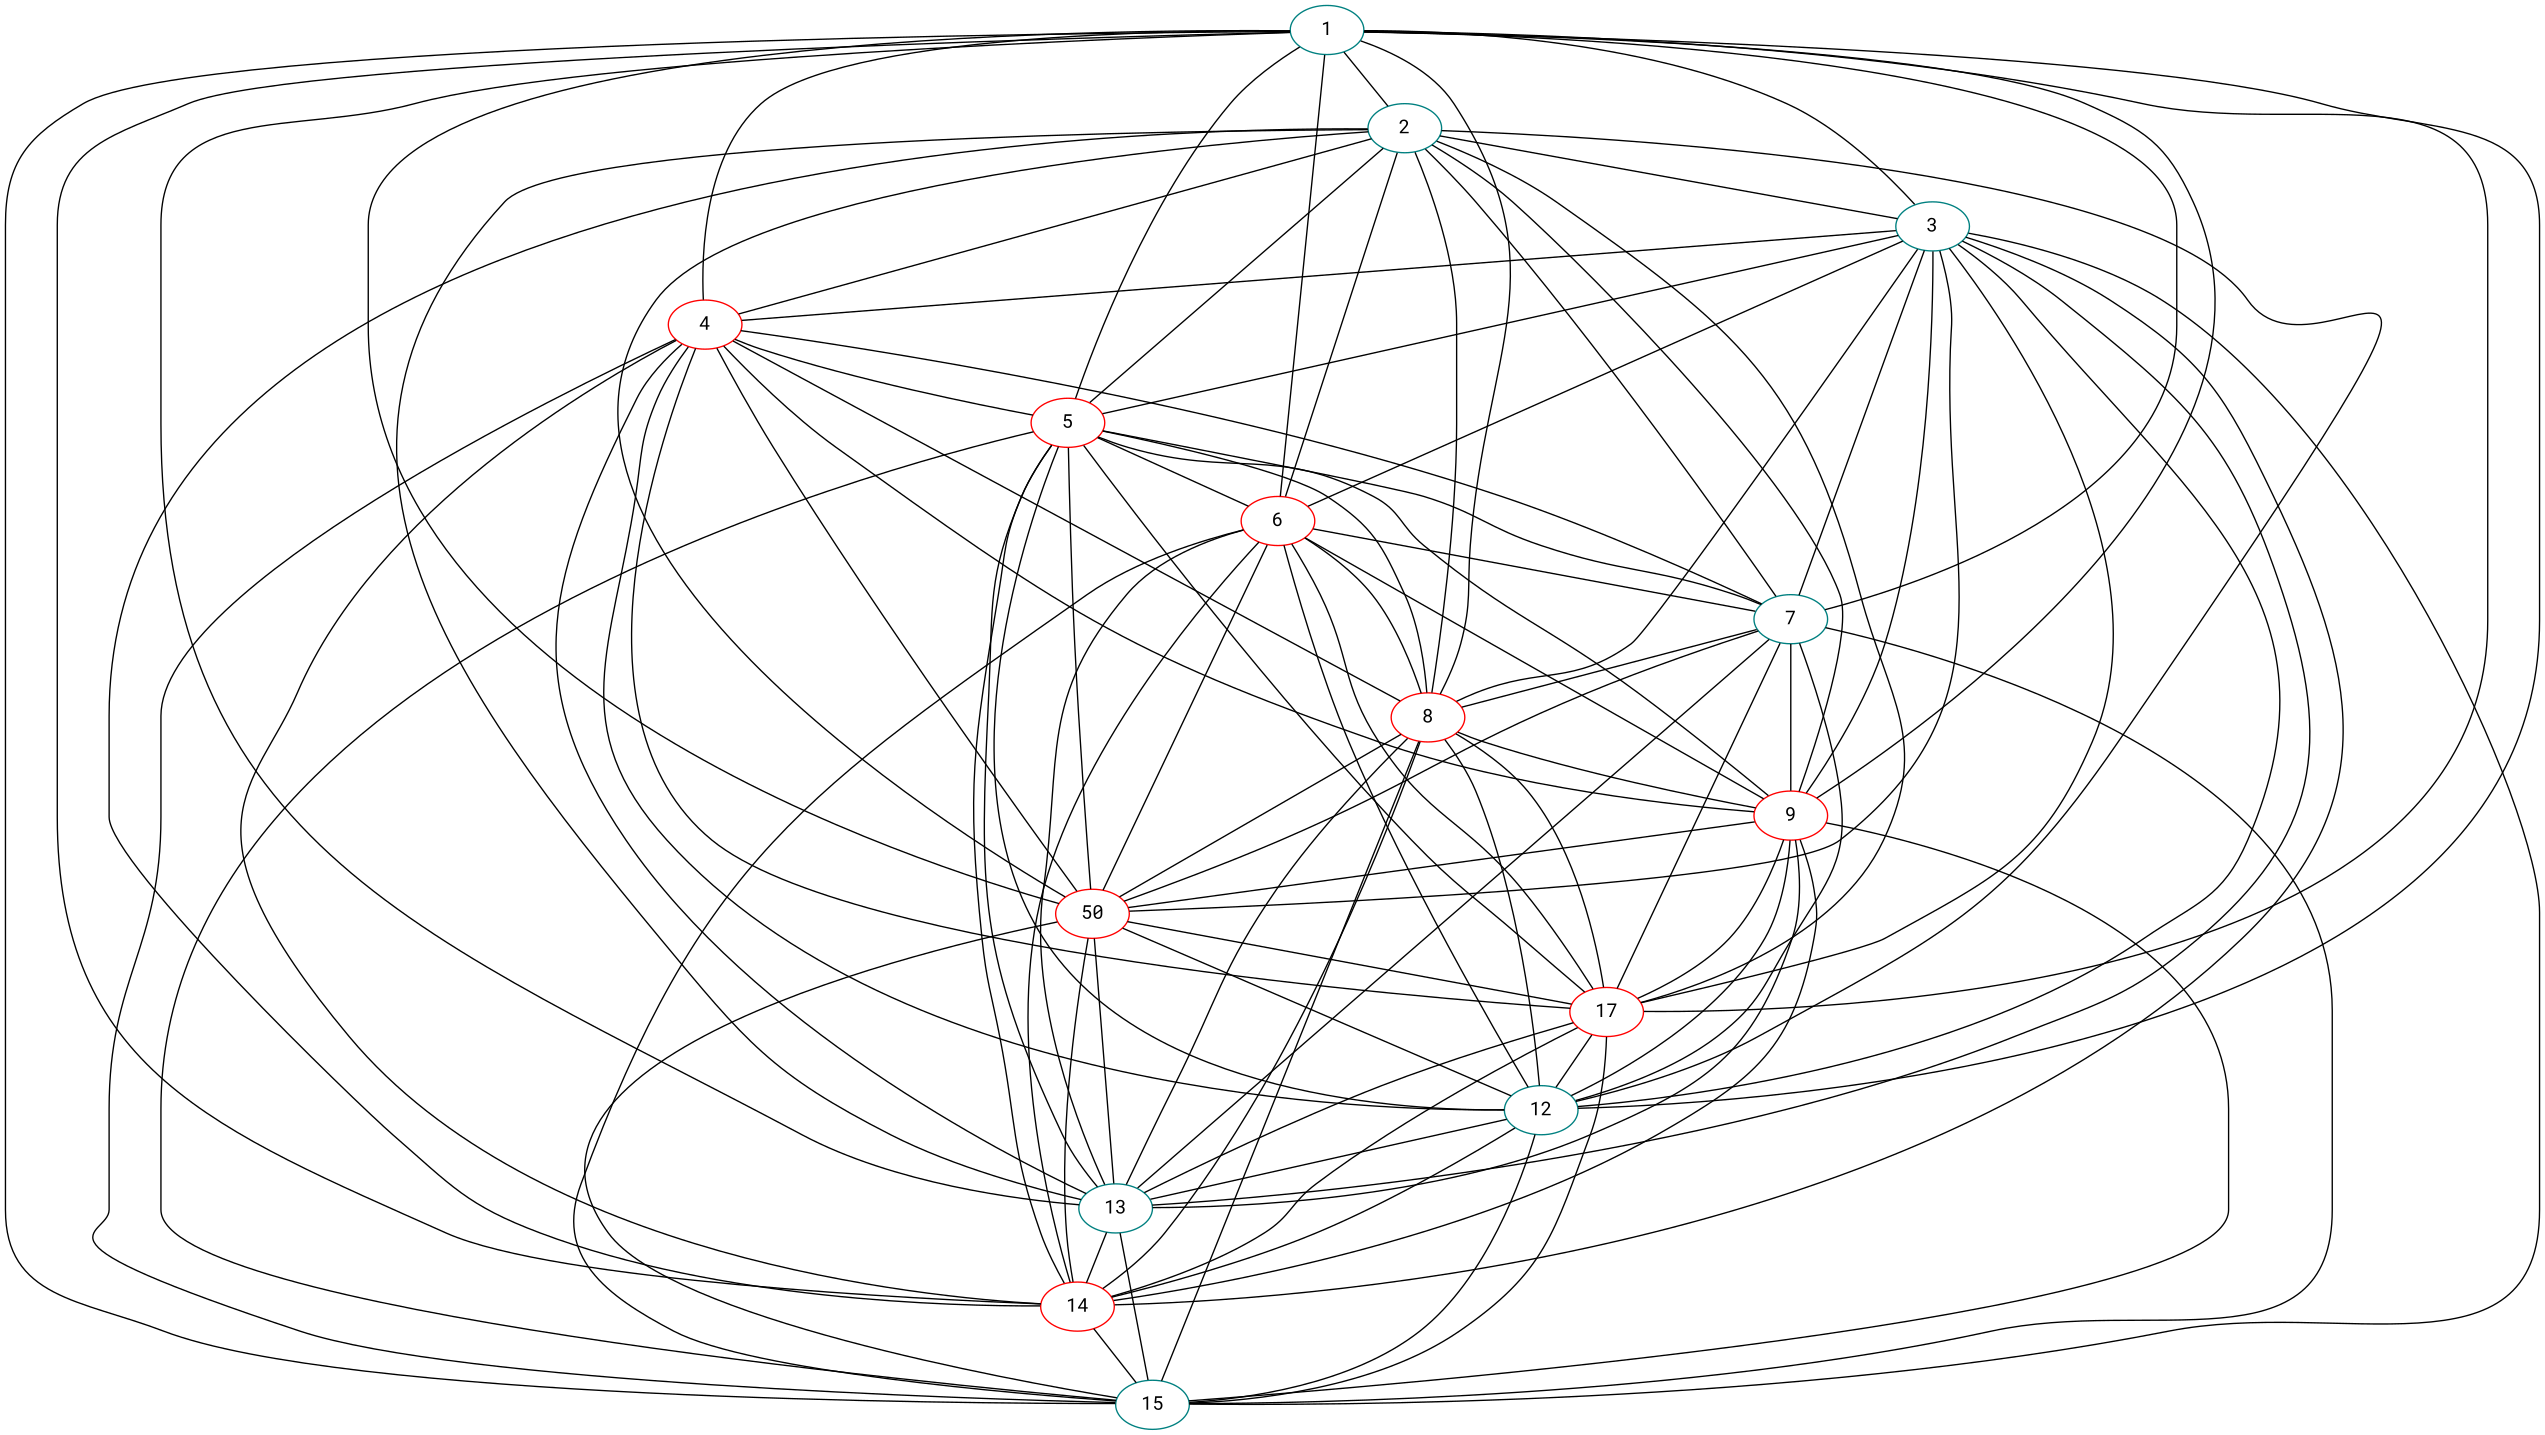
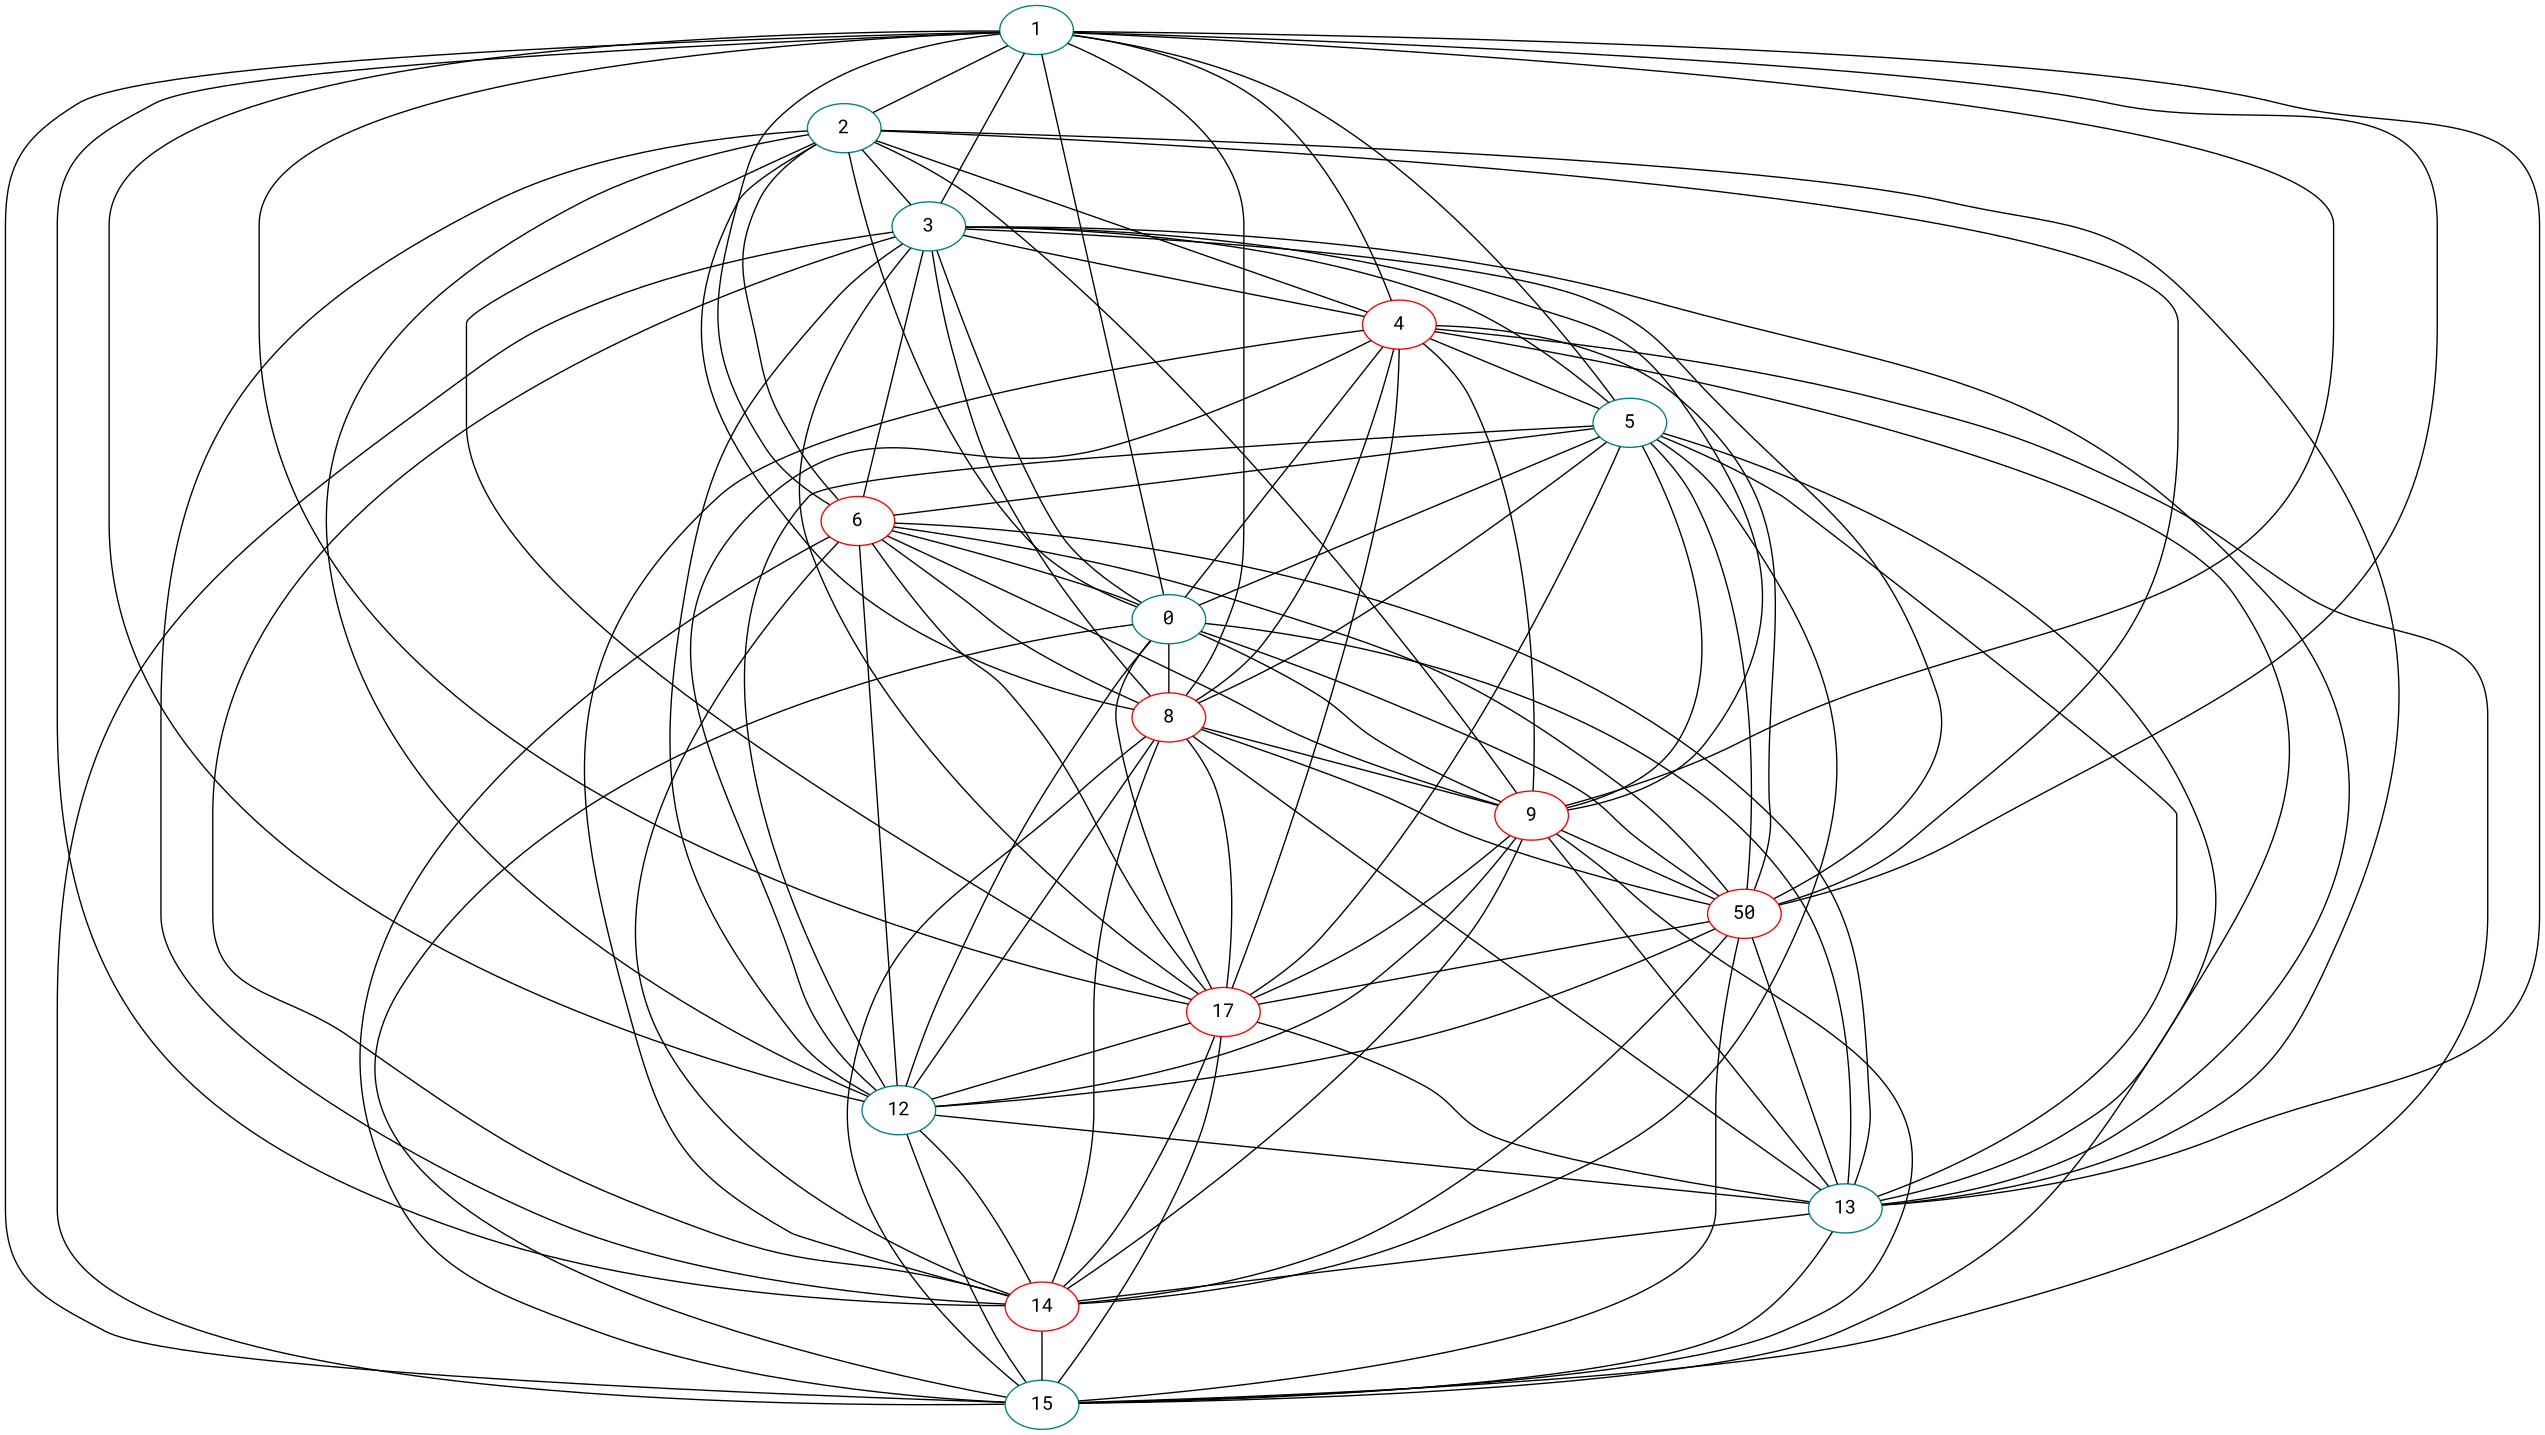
edge "2" -- "5": removed
node "5": color red -> teal
node "7": label "7" -> "0"
